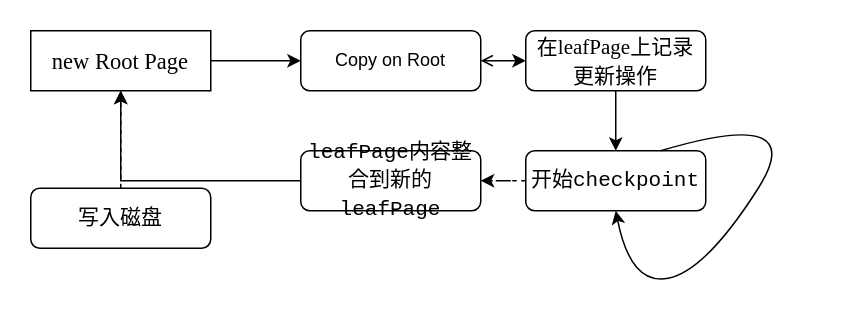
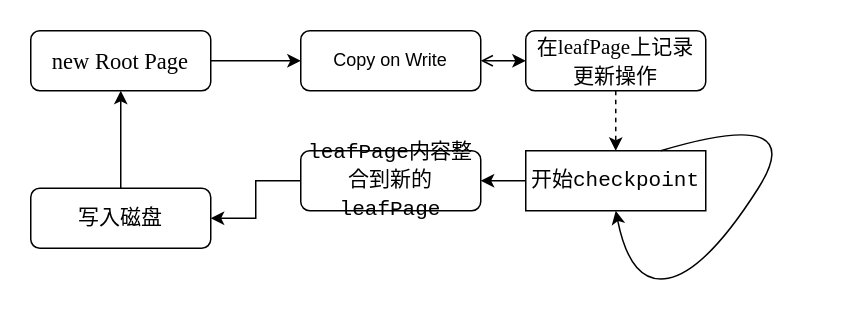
node "new Root Page": shape rectangle -> rounded rectangle
node "Copy on Root": label "Copy on Root" -> "Copy on Write"
edge "在leafPage上记录更新操作" -> "开始checkpoint": style solid -> dashed
edge "leafPage内容整合到新的leafPage" -> "new Root Page": now "leafPage内容整合到新的leafPage" -> "写入磁盘"
edge "开始checkpoint" -> "leafPage内容整合到新的leafPage": style dashed -> solid
node "开始checkpoint": shape rounded rectangle -> rectangle
edge "写入磁盘" -> "new Root Page": style dashed -> solid
